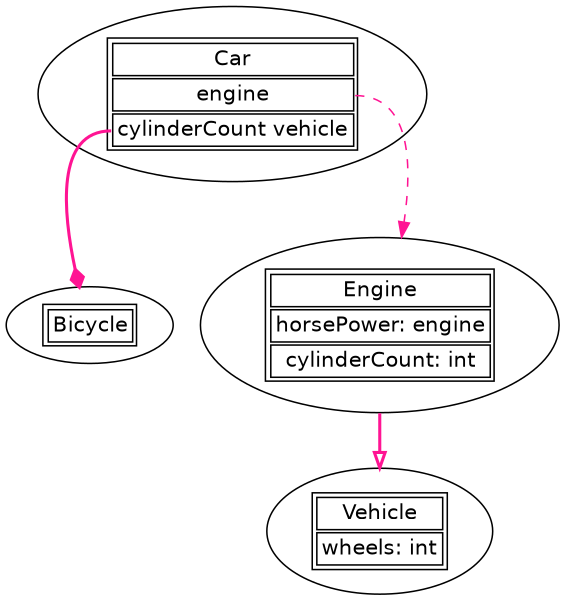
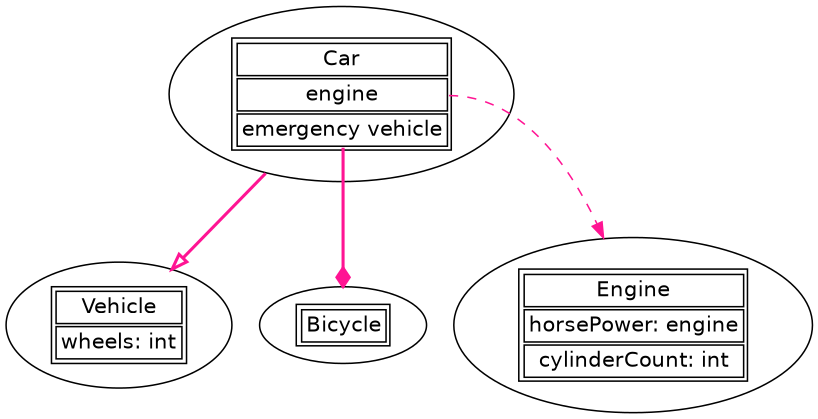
node "Car": text "cylinderCount vehicle" -> "emergency vehicle"
edge "Engine" -> "Vehicle": now "Car" -> "Vehicle"
